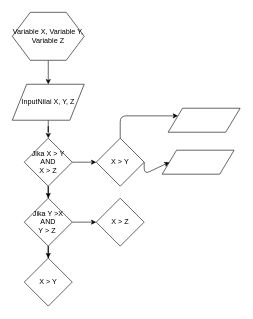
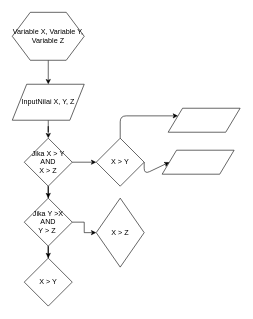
node "X > Z": size 48x48 -> 48x69
